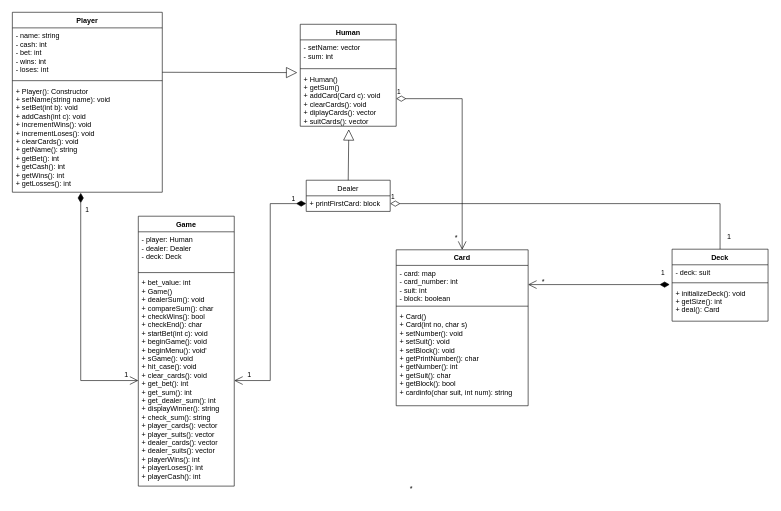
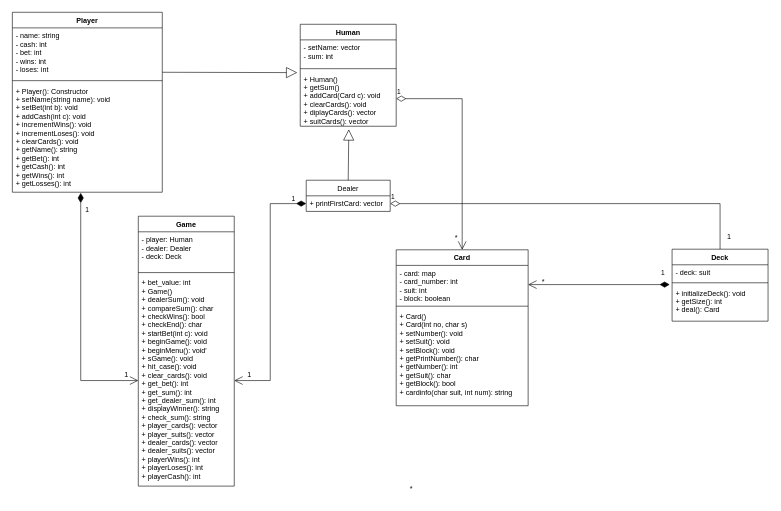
node "+ printFirstCard: block": label "+ printFirstCard: block" -> "+ printFirstCard: vector"
